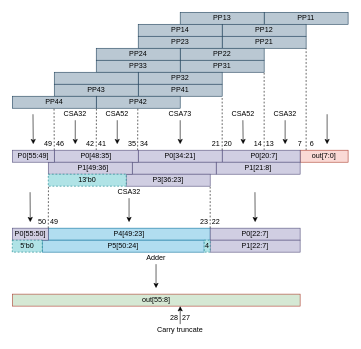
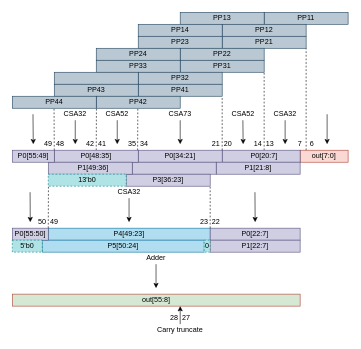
node "46": label "46" -> "48"
node "4": label "4" -> "0"
